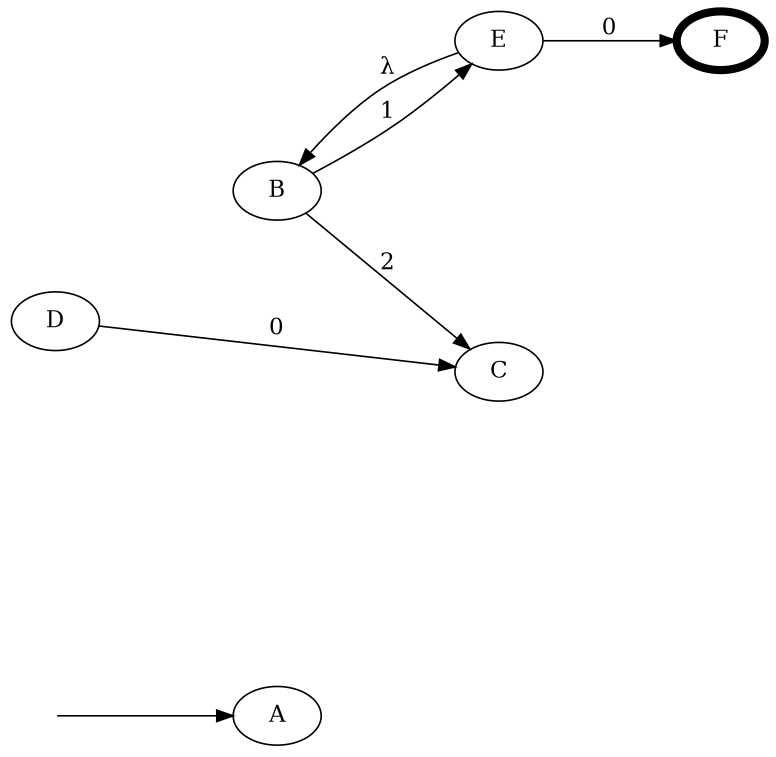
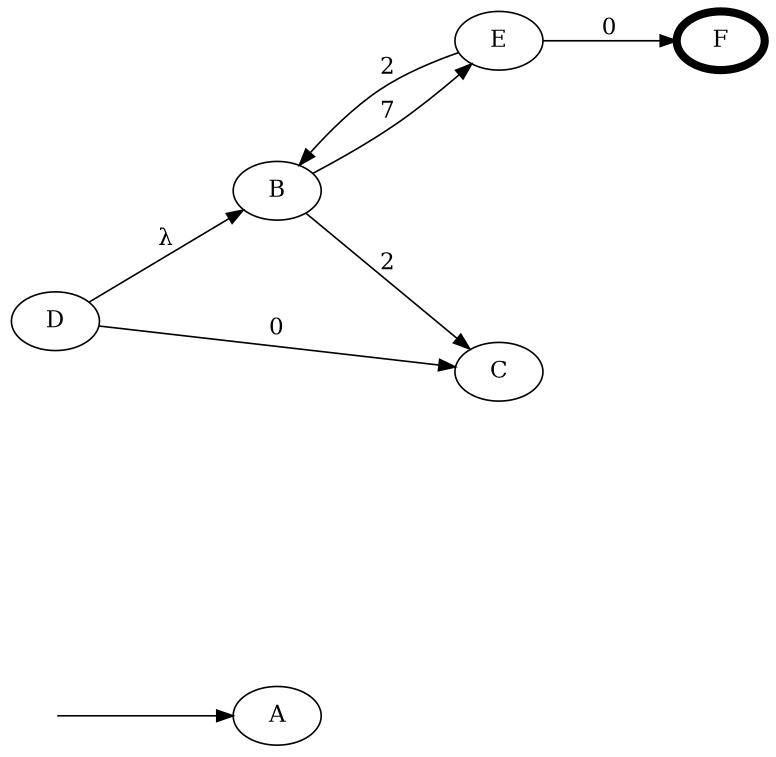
edge "E" -> "B": label "λ" -> "2"
edge "B" -> "E": label "1" -> "7"
edge "D" -> "B": added, label "λ"
